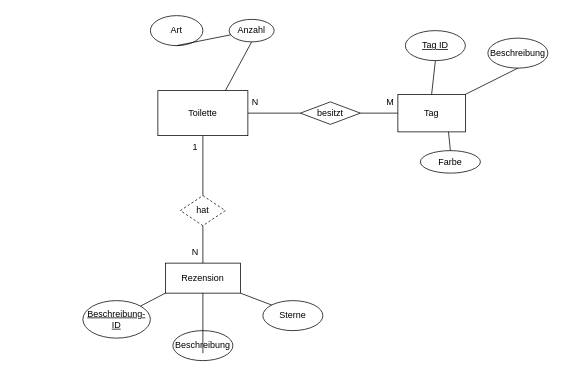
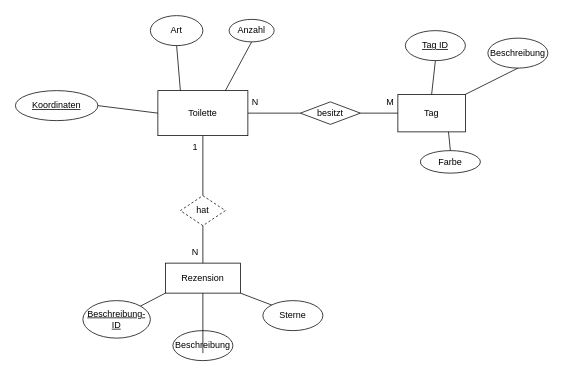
edge "Art" -- "Anzahl": now "Art" -- "Toilette"
node "Koordinaten": added
edge "Koordinaten" -- "Toilette": added
